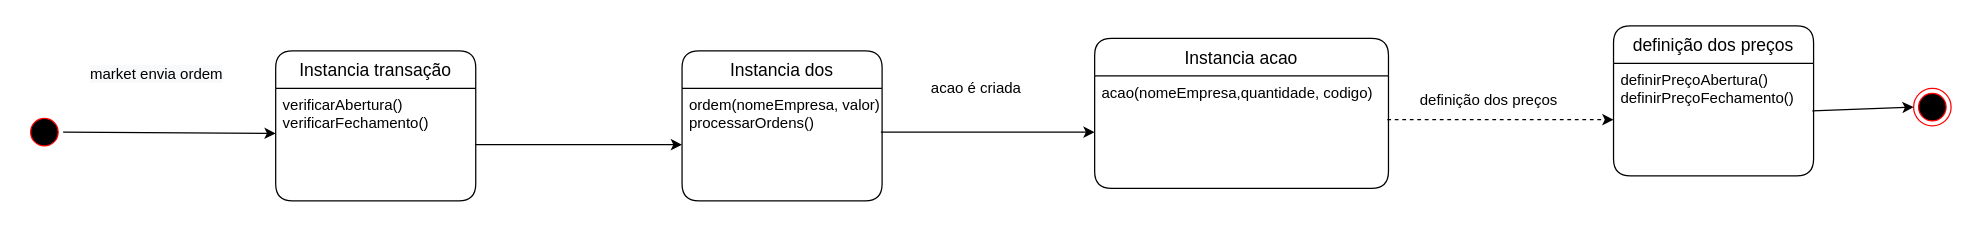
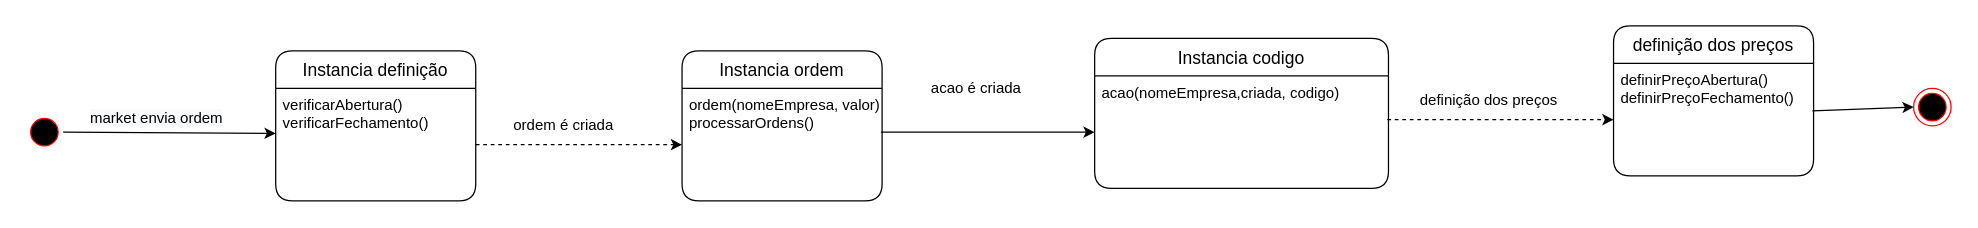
node "Instancia acao": label "Instancia acao" -> "Instancia codigo"
node "Instancia transação": label "Instancia transação" -> "Instancia definição"
node "Instancia dos": label "Instancia dos" -> "Instancia ordem"
node "market envia ordem": moved (169, 76) -> (169, 119)
node "acao(nomeEmpresa,quantidade, codigo)": label "acao(nomeEmpresa,quantidade, codigo)" -> "acao(nomeEmpresa,criada, codigo)"
node "ordem é criada": added
edge "verificarAbertura() verificarFechamento()" -> "ordem(nomeEmpresa, valor) processarOrdens()": style solid -> dashed
